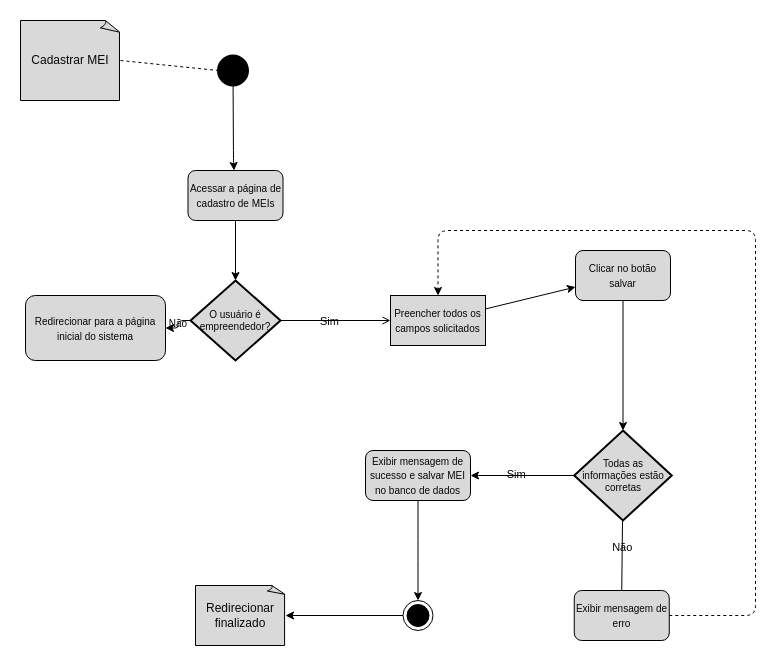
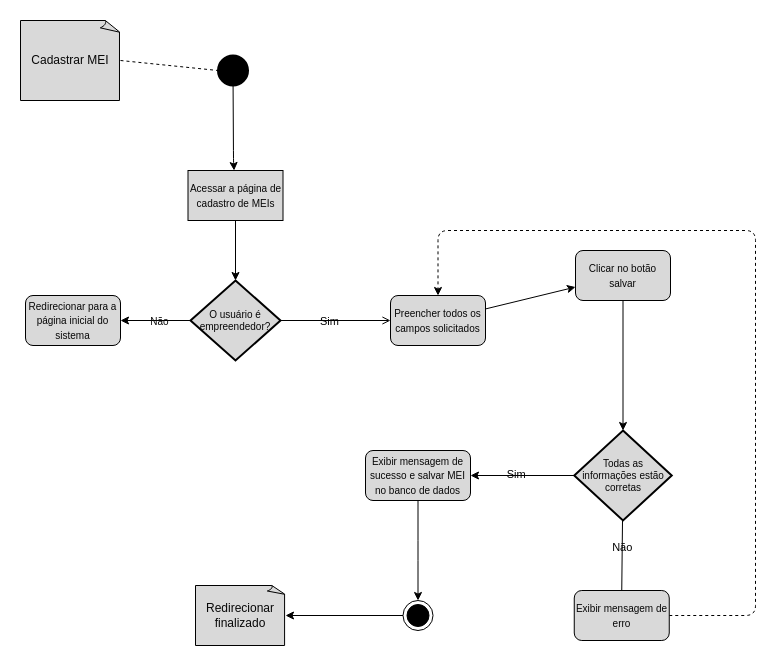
node "Acessar a página de cadastro de MEIs": shape rounded rectangle -> rectangle
node "Preencher todos os campos solicitados": shape rectangle -> rounded rectangle
node "Redirecionar para a página inicial do sistema": size 140x65 -> 95x50
